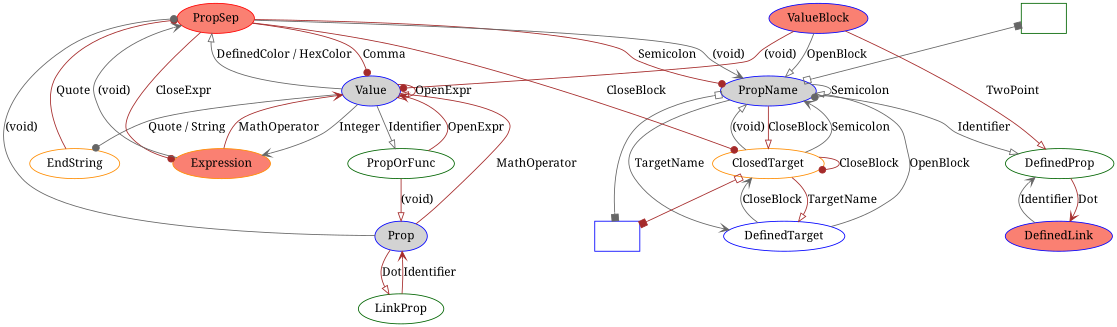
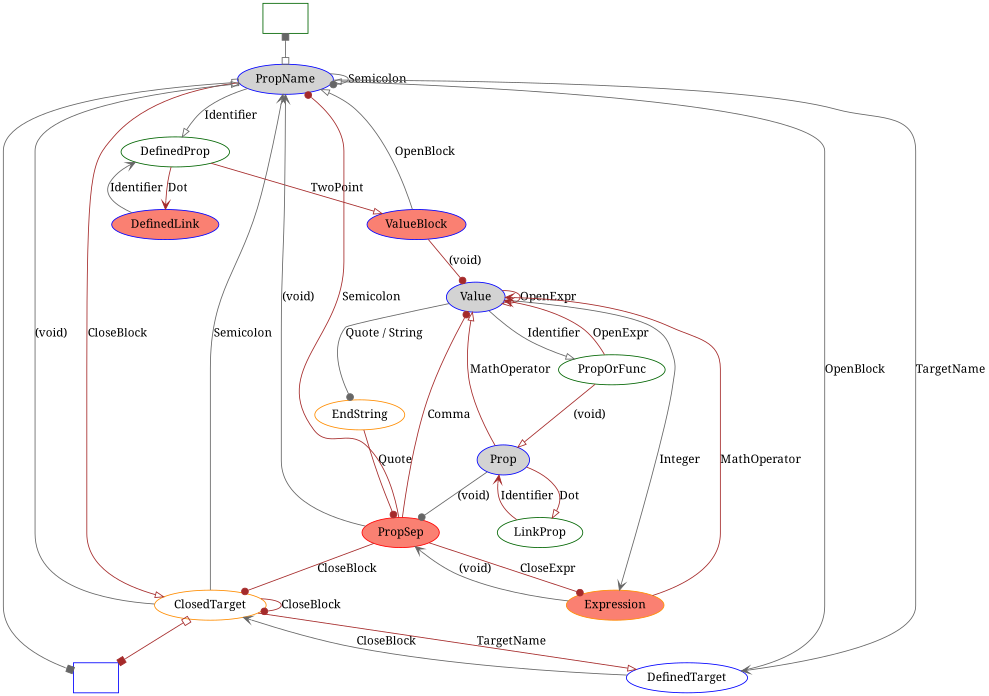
edge "Value" -> "PropSep": removed, label "DefinedColor / HexColor"
edge "ValueBlock" -> "DefinedProp": reversed
